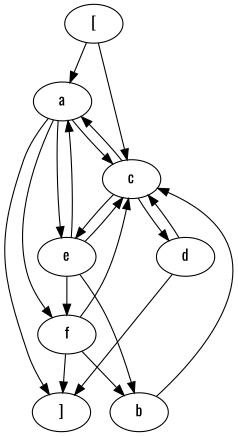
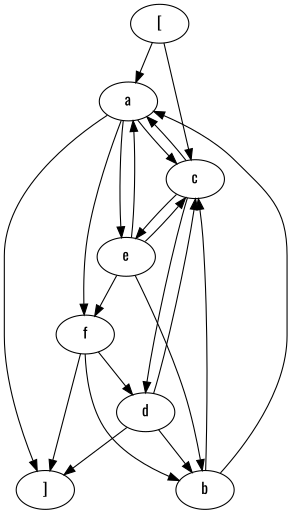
edge "f" -> "c": now "f" -> "d"
edge "b" -> "a": added
edge "d" -> "b": added
